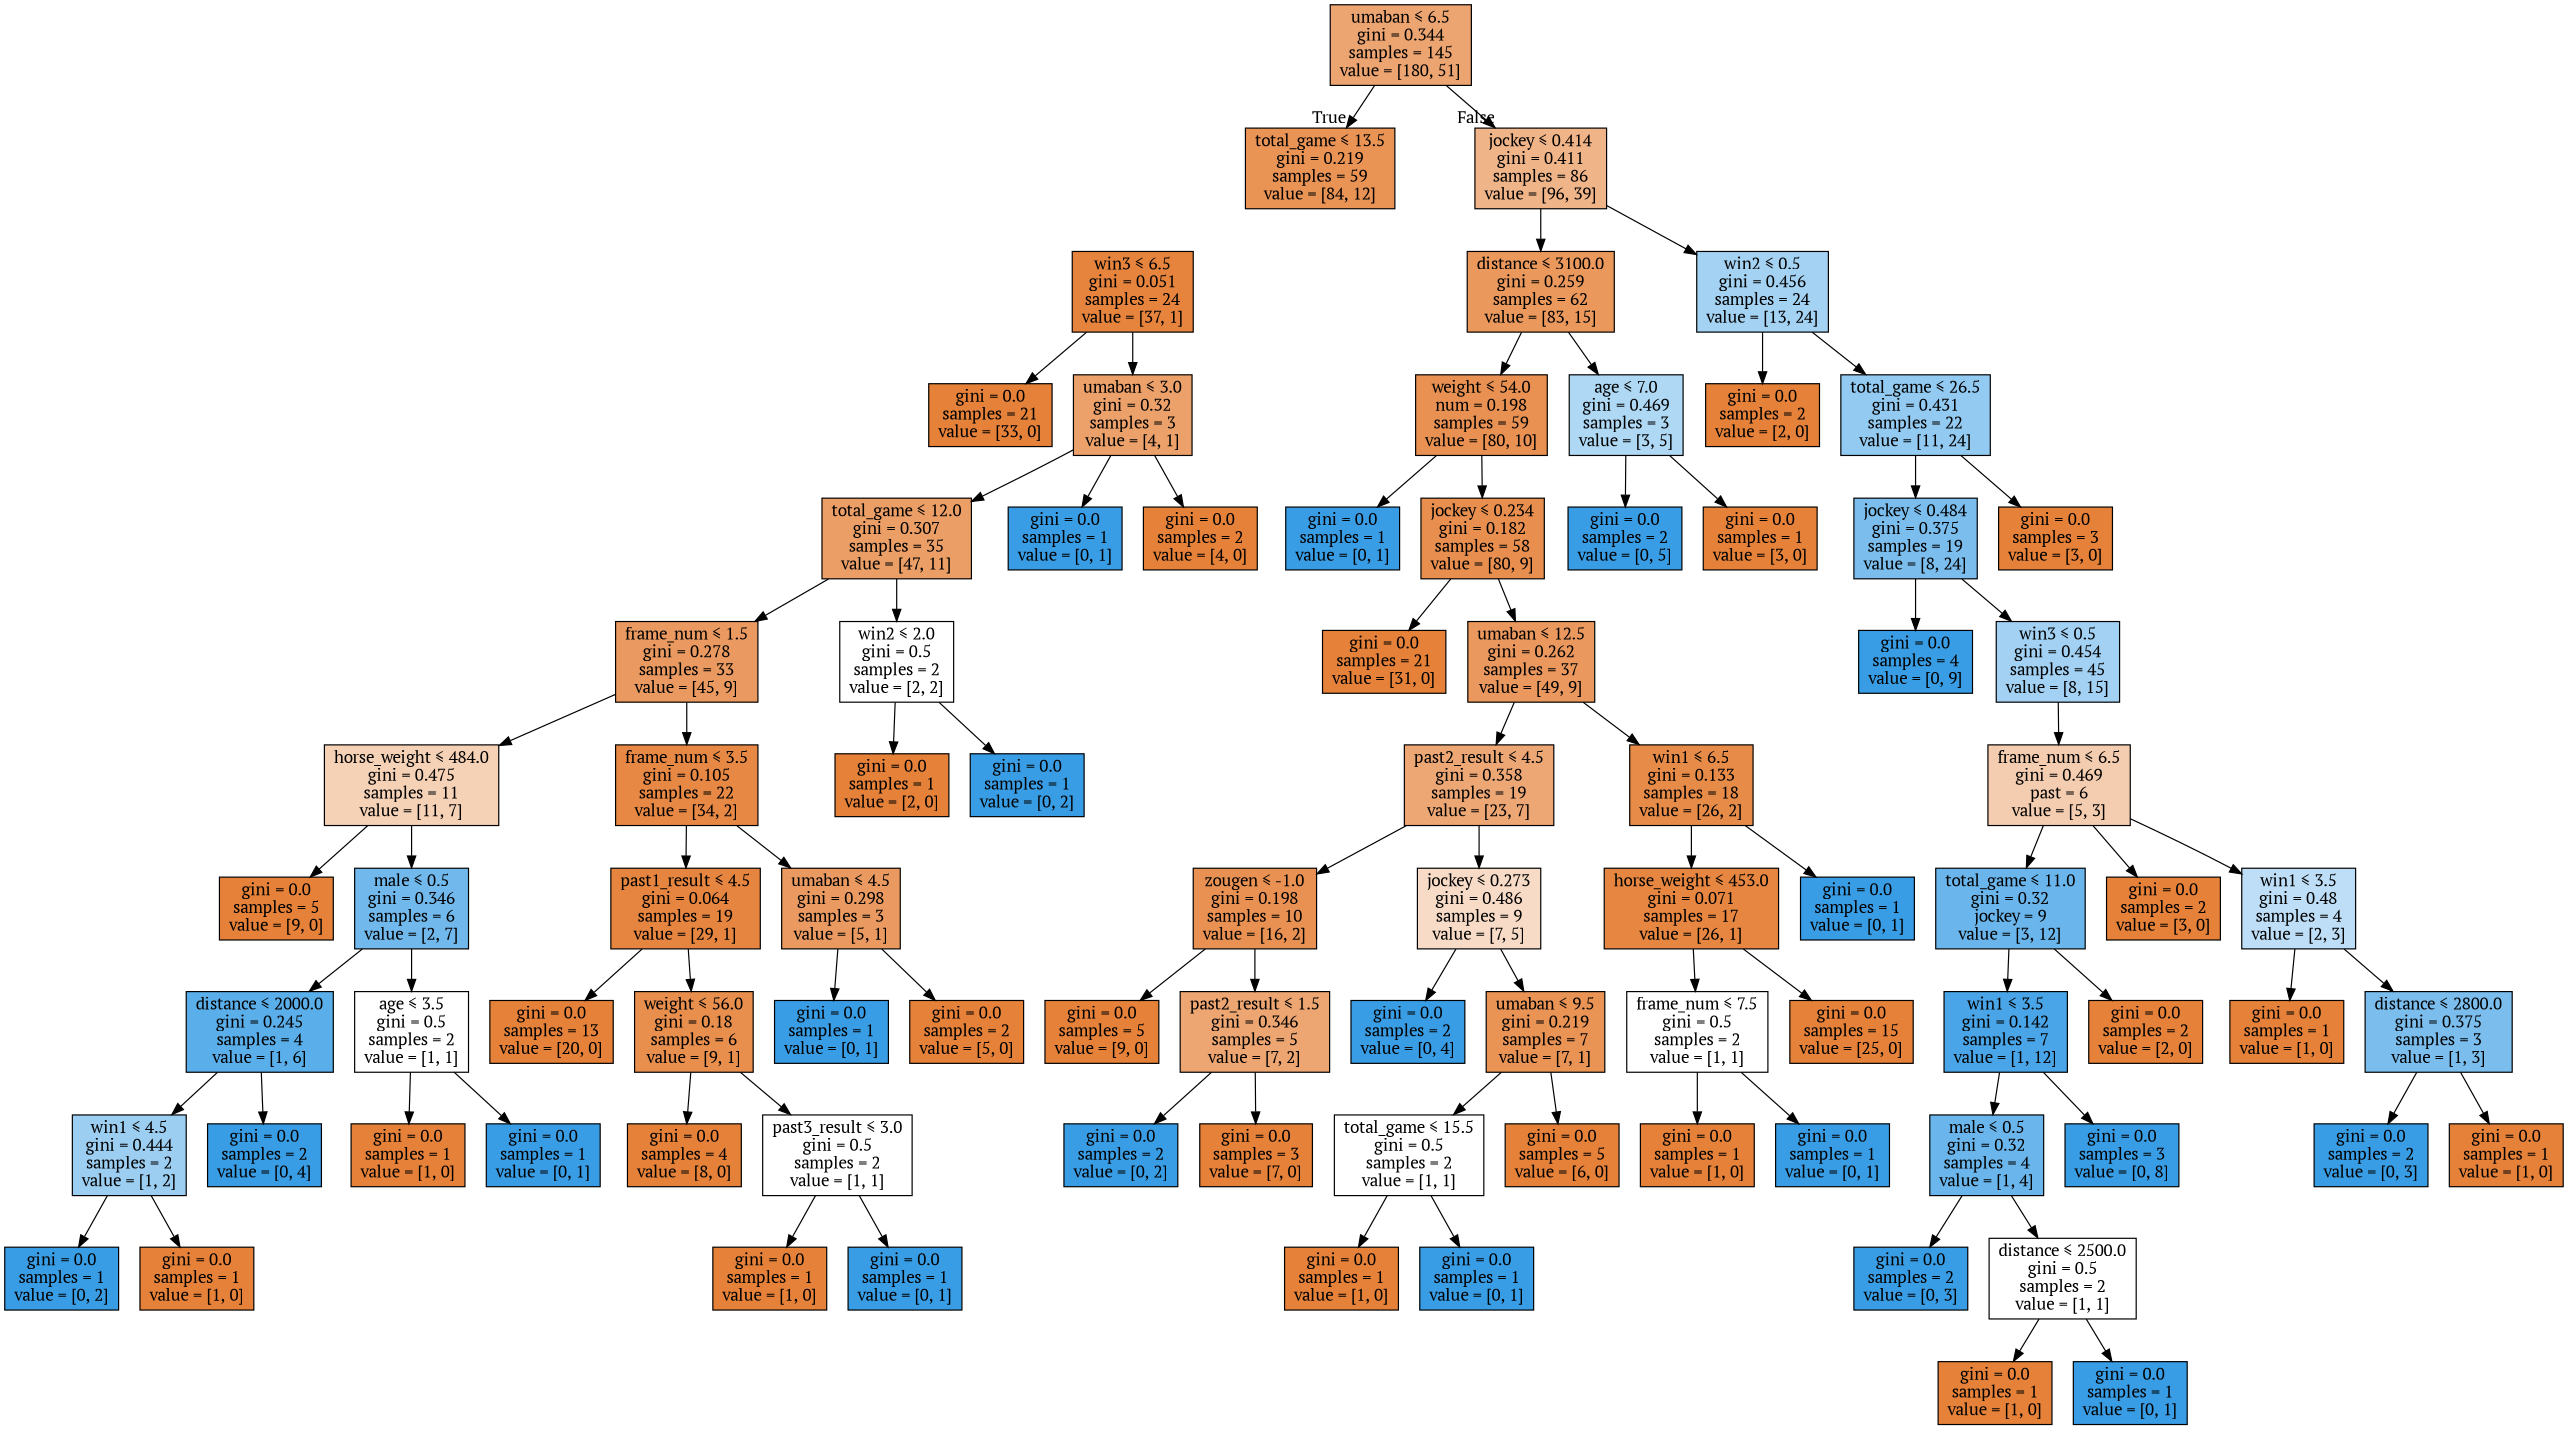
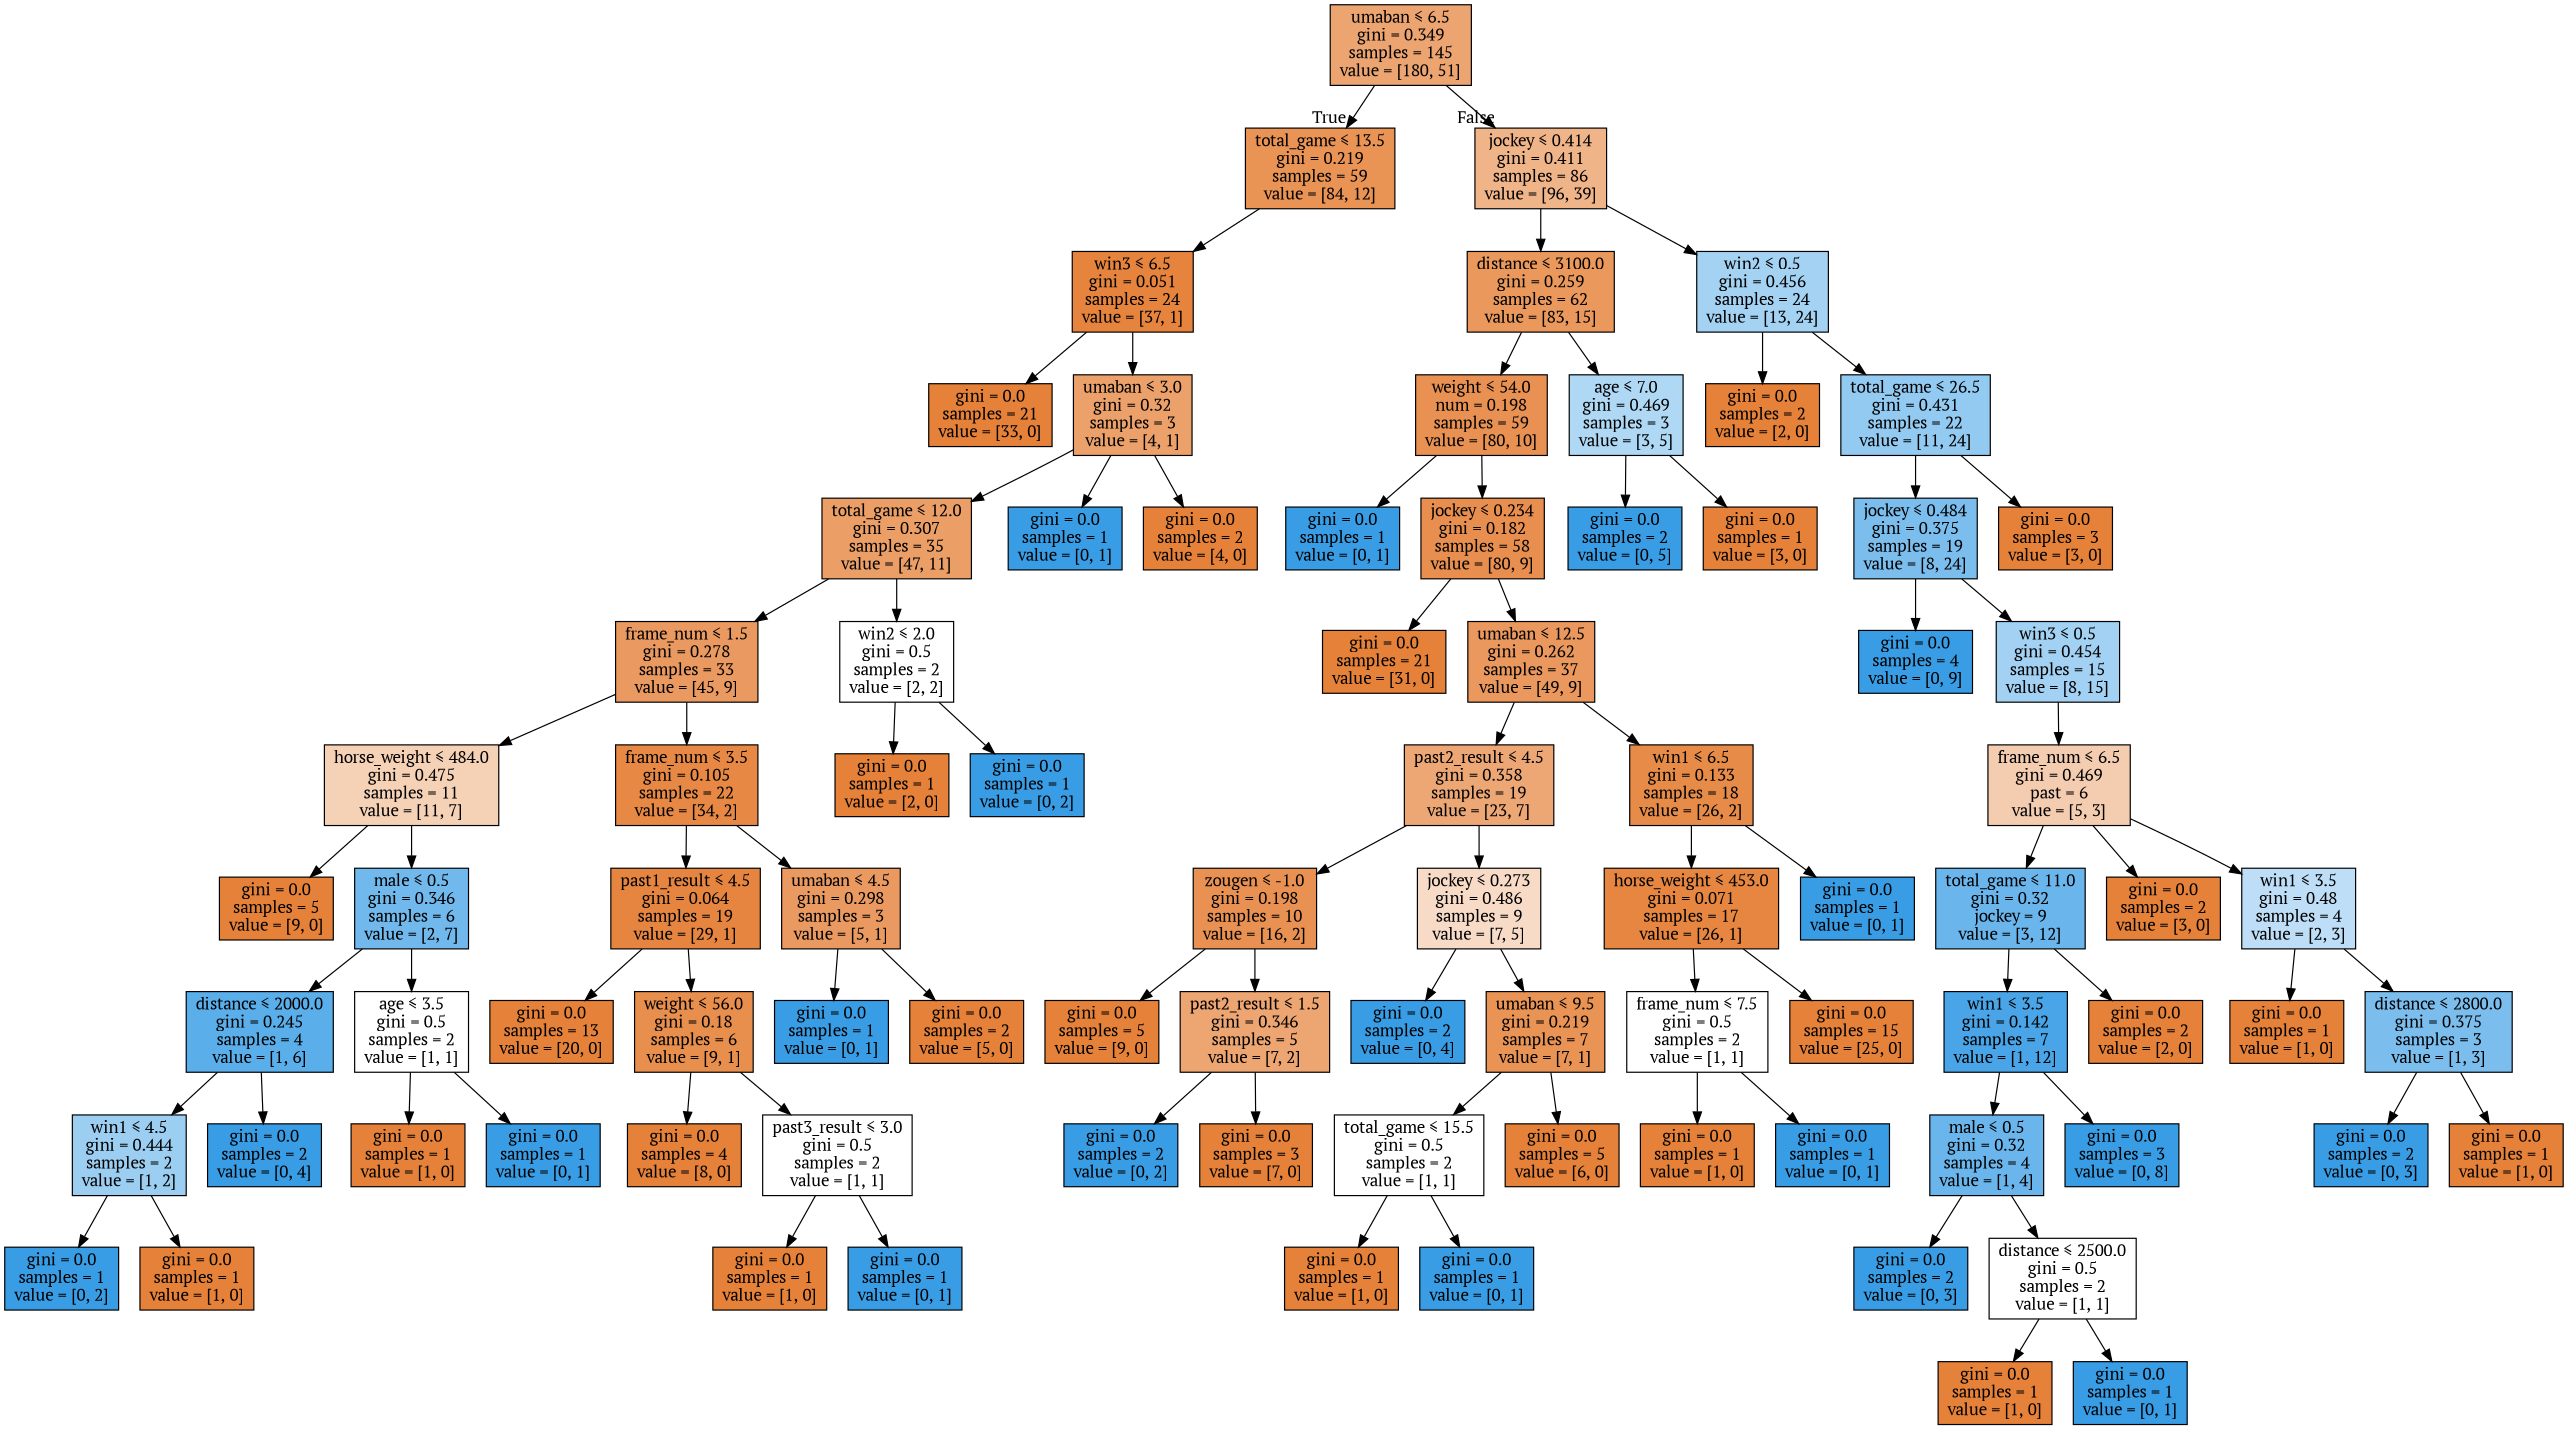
node "umaban ≤ 6.5": text "gini = 0.344" -> "gini = 0.349"
edge "total_game ≤ 13.5" -> "win3 ≤ 6.5": added
node "win3 ≤ 0.5": text "samples = 45" -> "samples = 15"
